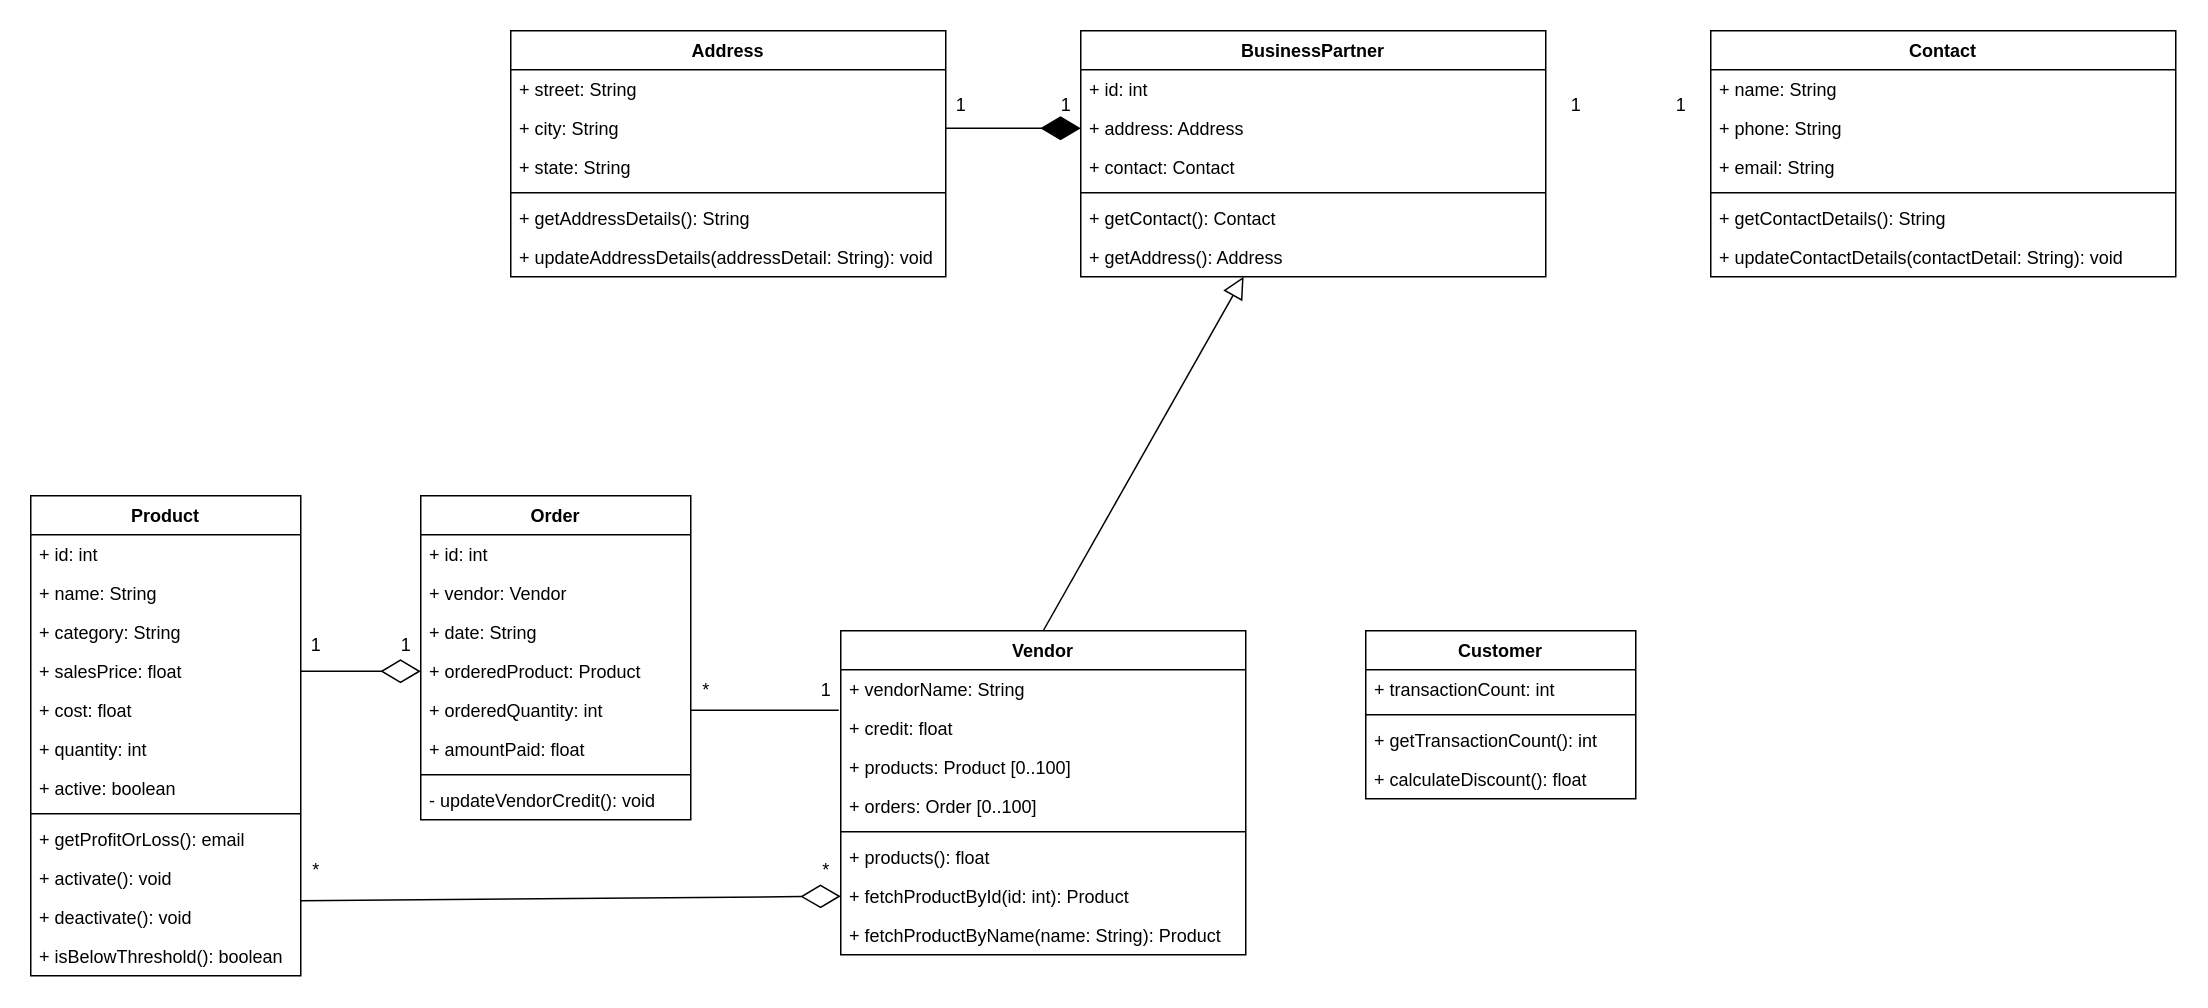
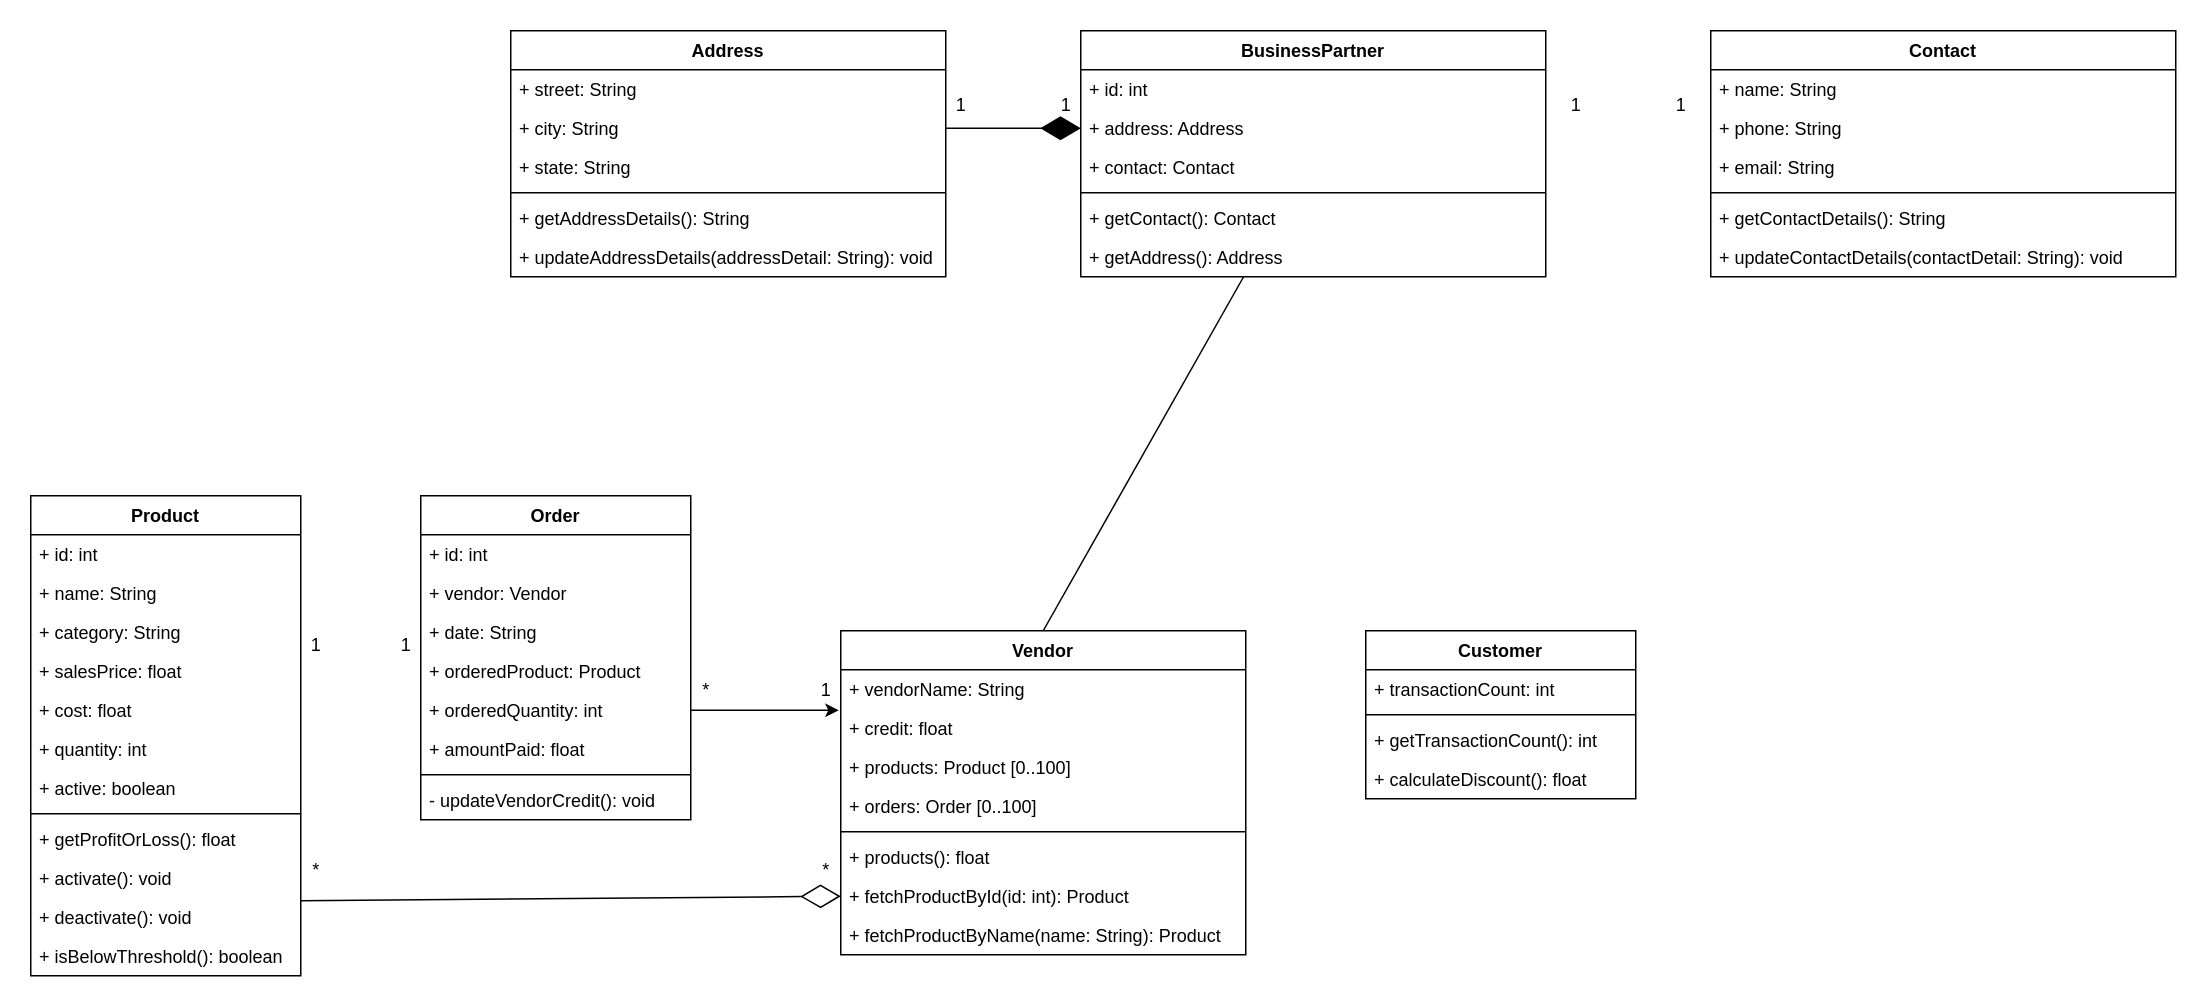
edge "Vendor" -> "BusinessPartner": arrowhead block -> none
edge "+ salesPrice: float" -> "+ orderedProduct: Product": removed
edge "+ orderedQuantity: int" -- "+ credit: float": arrowhead none -> classic
node "+ getProfitOrLoss(): email": label "+ getProfitOrLoss(): email" -> "+ getProfitOrLoss(): float"
